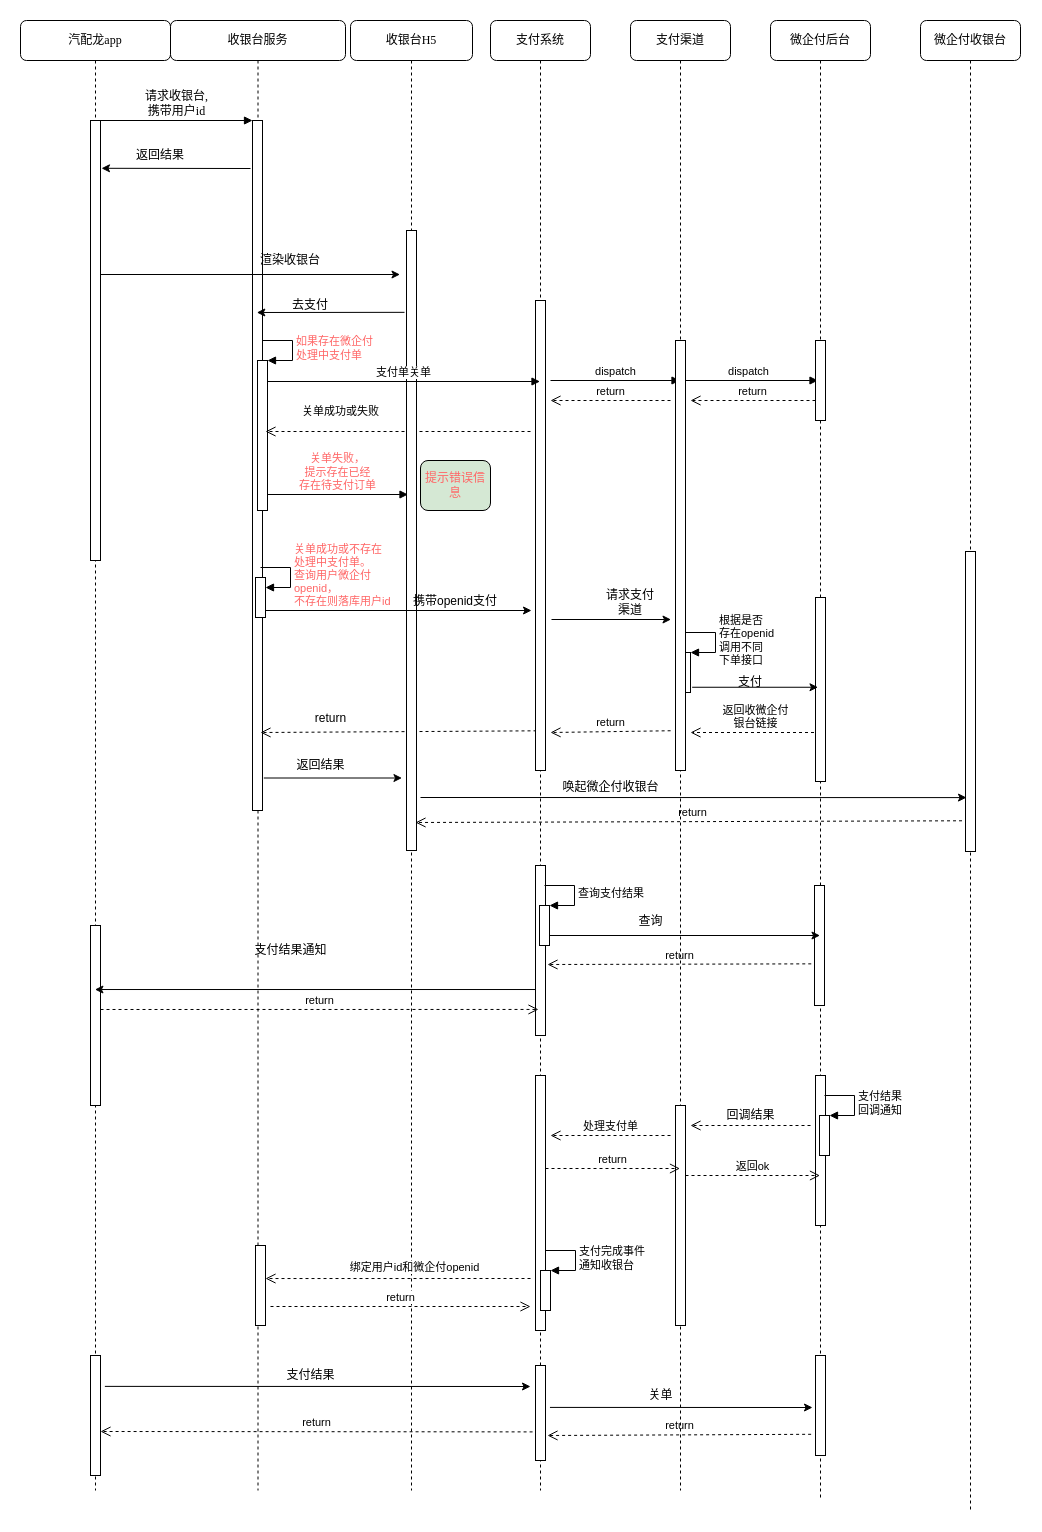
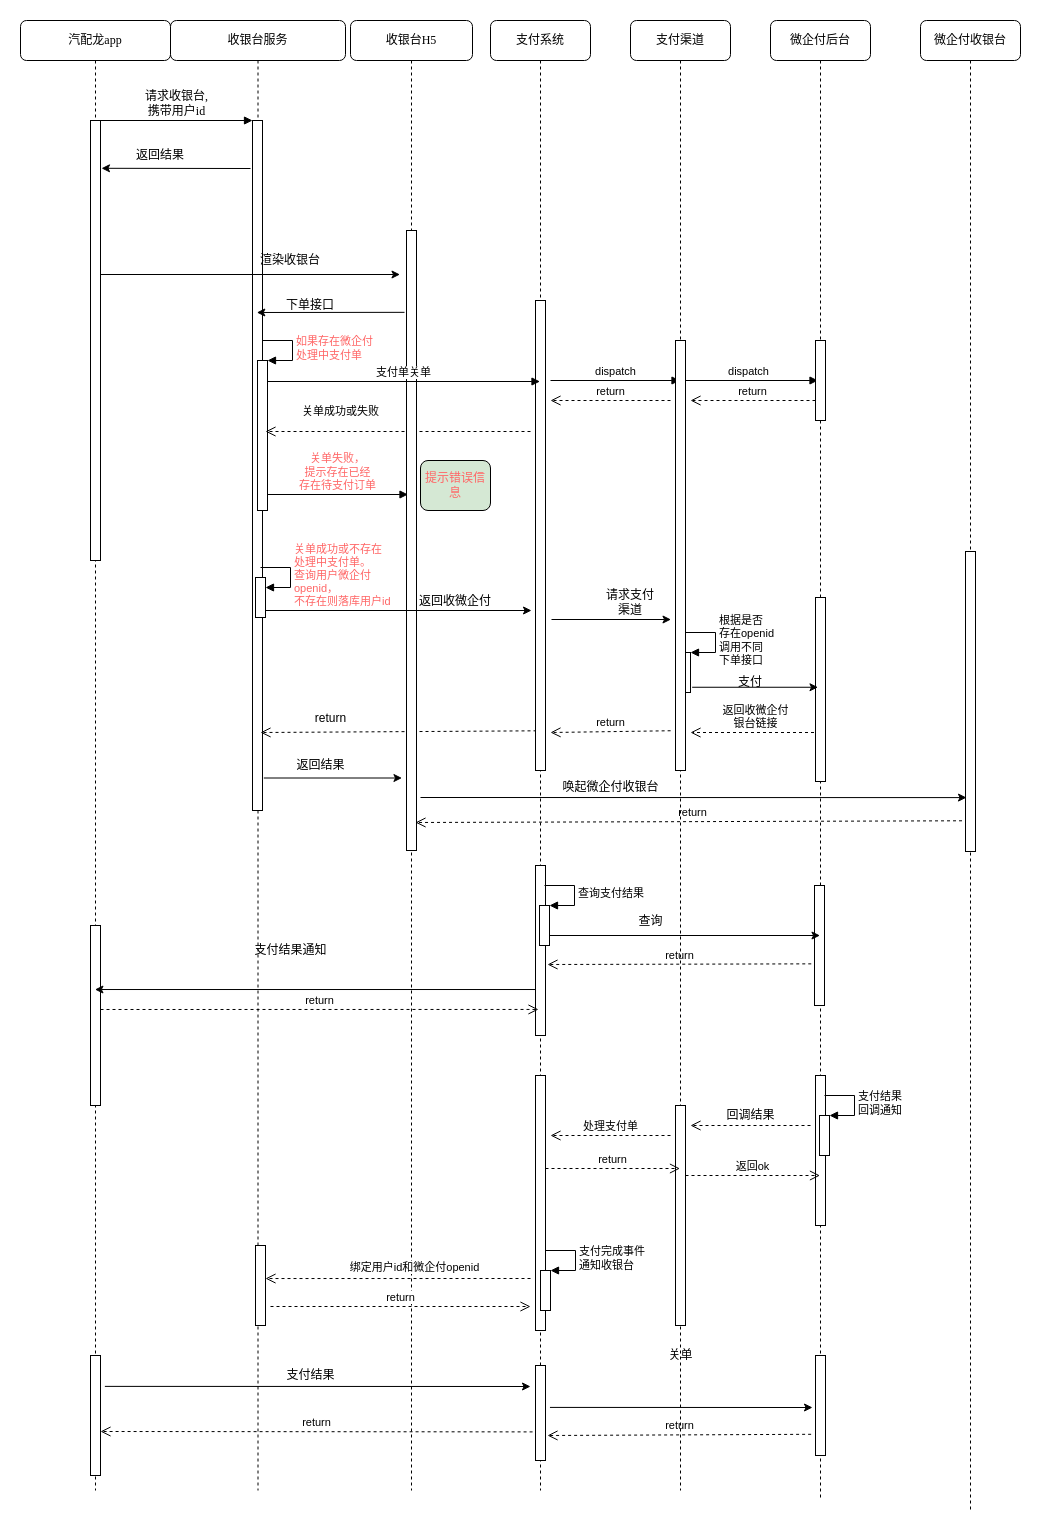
node "去支付": label "去支付" -> "下单接口"
node "携带openid支付": label "携带openid支付" -> "返回收微企付"
node "关单": moved (661, 1396) -> (681, 1356)
